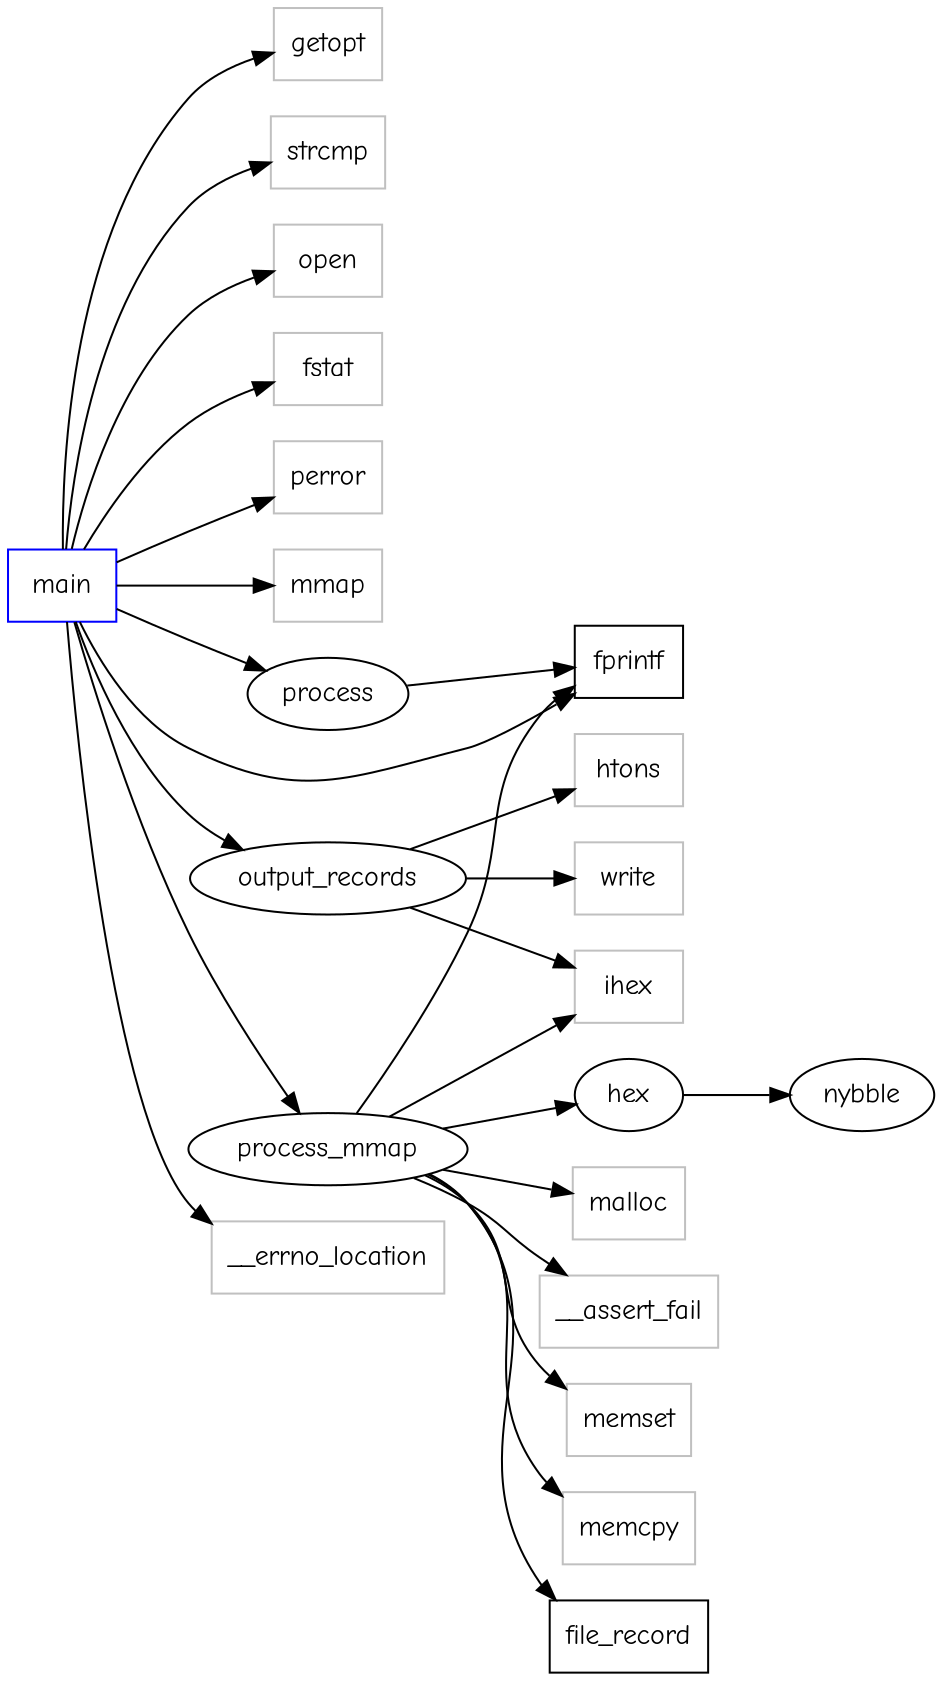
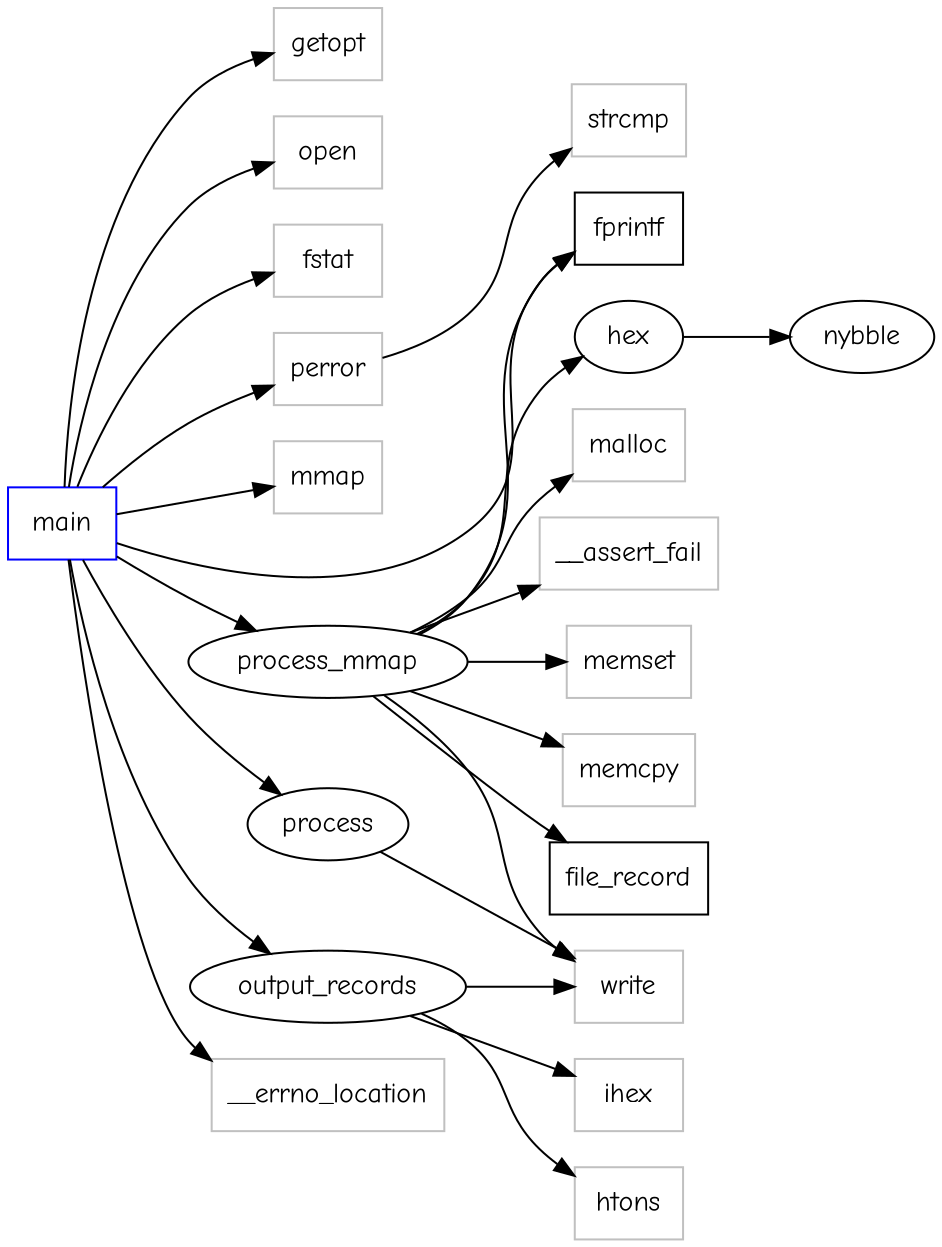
edge "main" -> "strcmp": now "perror" -> "strcmp"
edge "process" -> "fprintf": now "process" -> "write"
edge "process_mmap" -> "ihex": now "process_mmap" -> "write"
